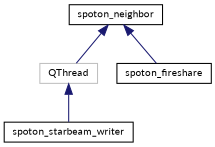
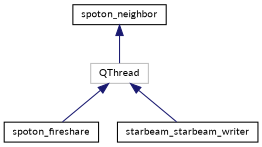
edge "spoton_fireshare" -> "spoton_neighbor": now "spoton_fireshare" -> "QThread"
node "spoton_starbeam_writer": label "spoton_starbeam_writer" -> "starbeam_starbeam_writer"
